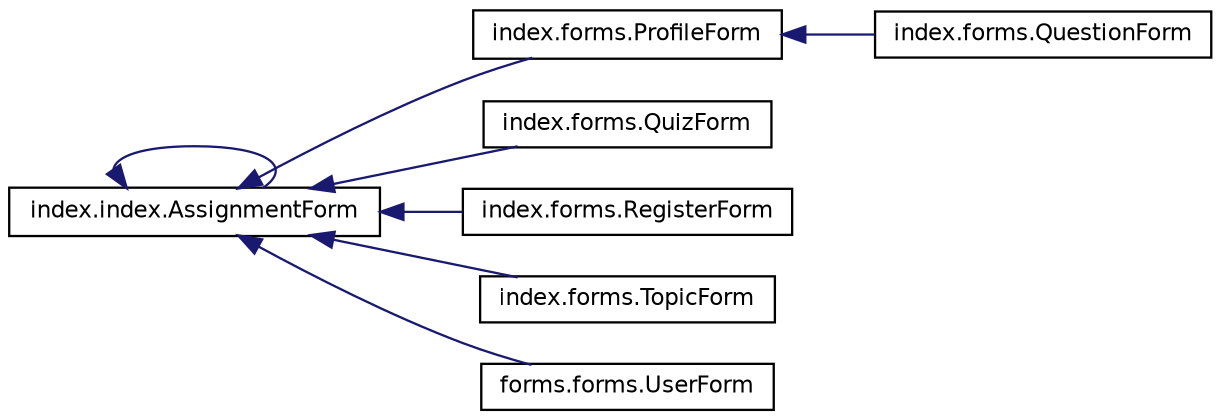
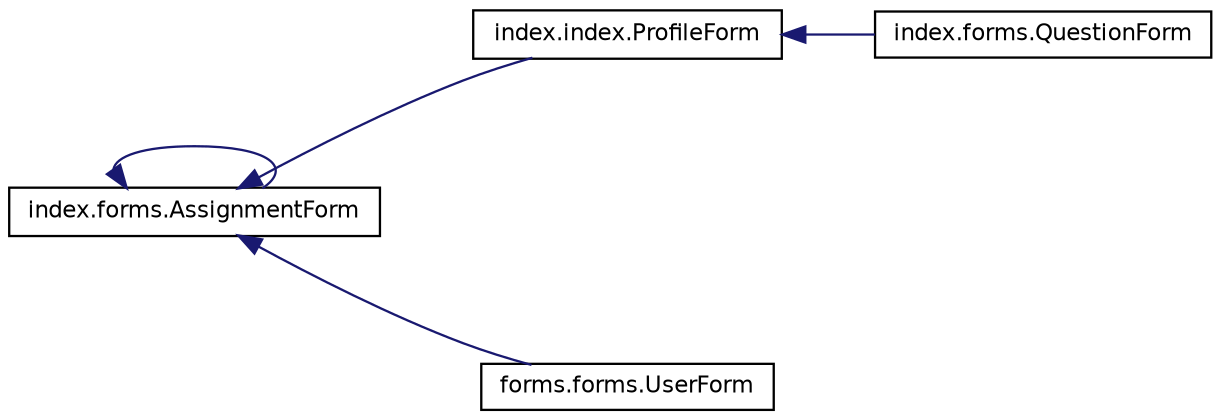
node "index.forms.ProfileForm": label "index.forms.ProfileForm" -> "index.index.ProfileForm"
node "index.forms.QuizForm": removed
node "index.index.AssignmentForm": label "index.index.AssignmentForm" -> "index.forms.AssignmentForm"
node "index.forms.RegisterForm": removed
node "index.forms.TopicForm": removed
